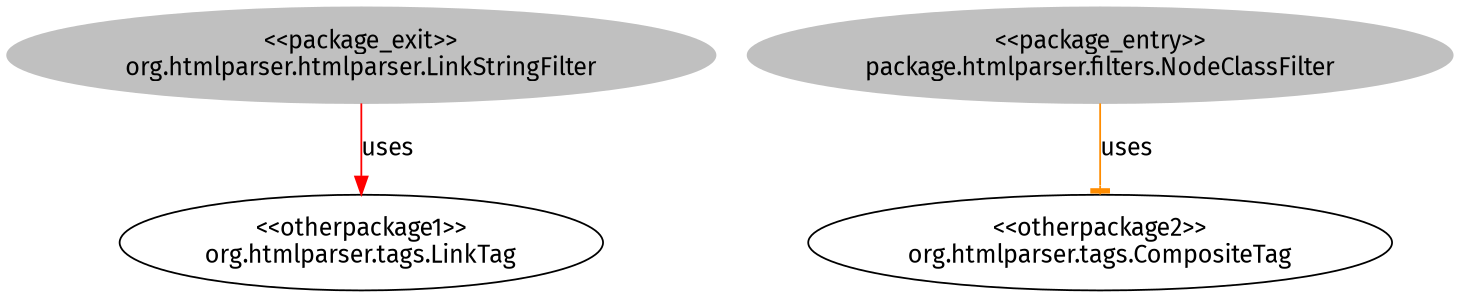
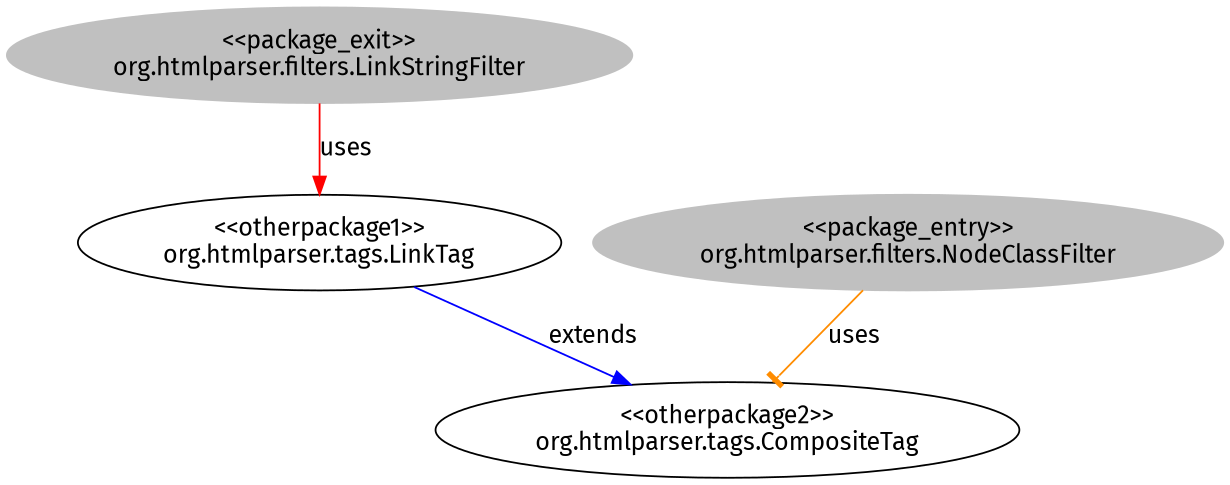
node "<<package_exit>> org.htmlparser.htmlparser.LinkStringFilter": label "<<package_exit>> org.htmlparser.htmlparser.LinkStringFilter" -> "<<package_exit>> org.htmlparser.filters.LinkStringFilter"
node "<<package_entry>> package.htmlparser.filters.NodeClassFilter": label "<<package_entry>> package.htmlparser.filters.NodeClassFilter" -> "<<package_entry>> org.htmlparser.filters.NodeClassFilter"
edge "<<otherpackage1>> org.htmlparser.tags.LinkTag" -> "<<otherpackage2>> org.htmlparser.tags.CompositeTag": added, label "extends"
